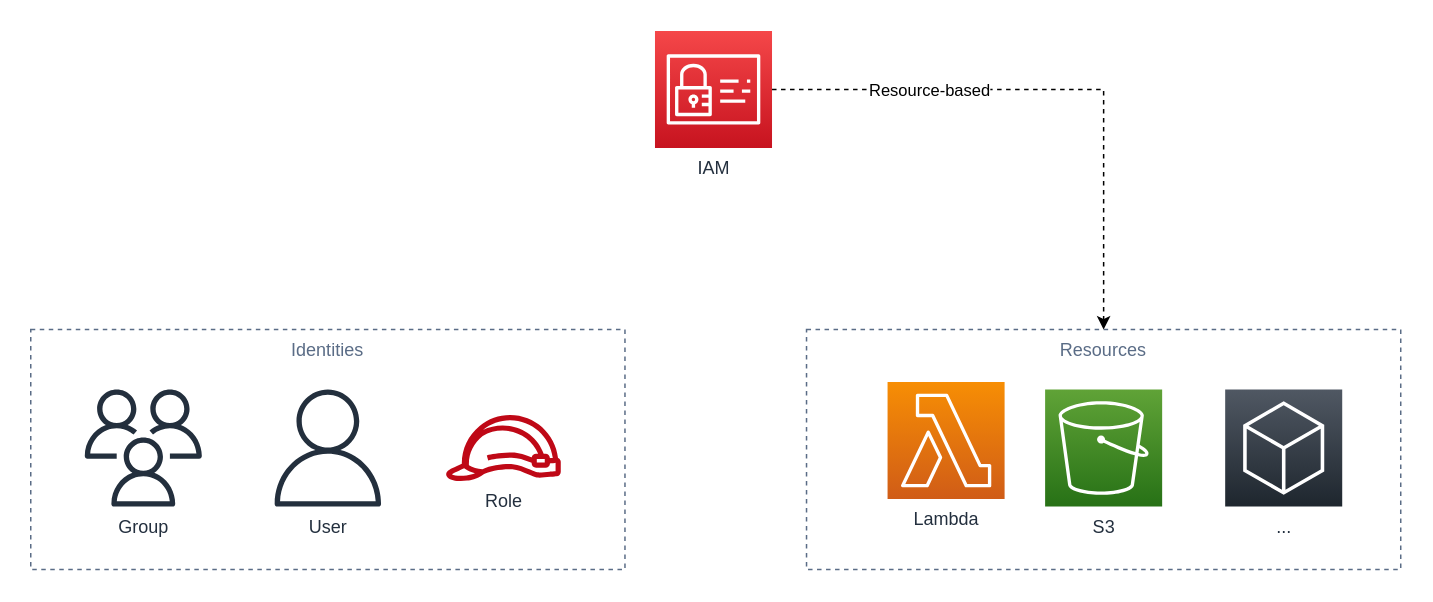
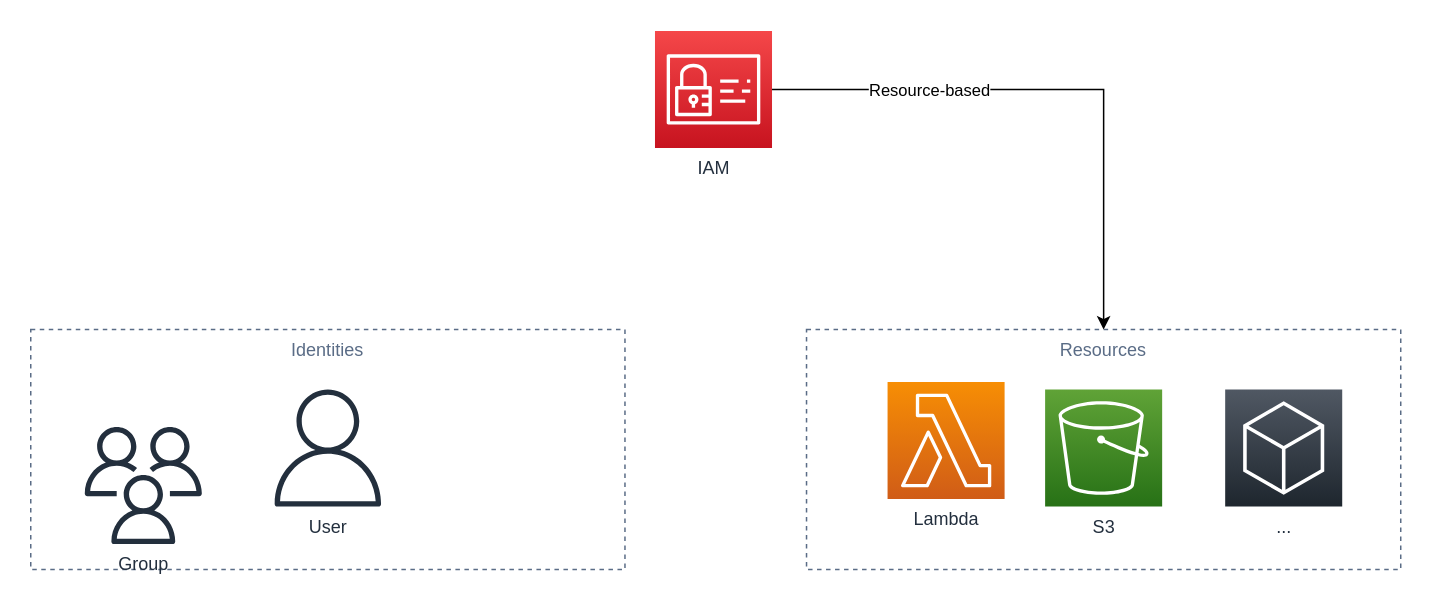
edge "IAM" -> "Resources": style dashed -> solid
node "Group": moved (143, 448) -> (143, 485)
node "Role": removed
